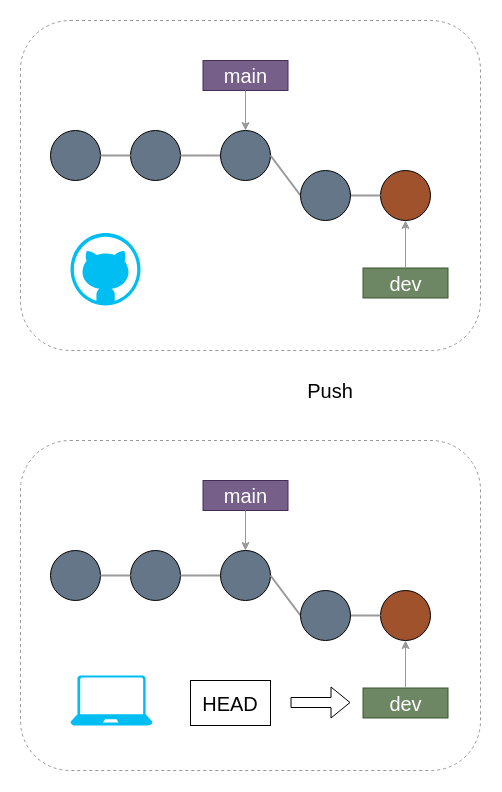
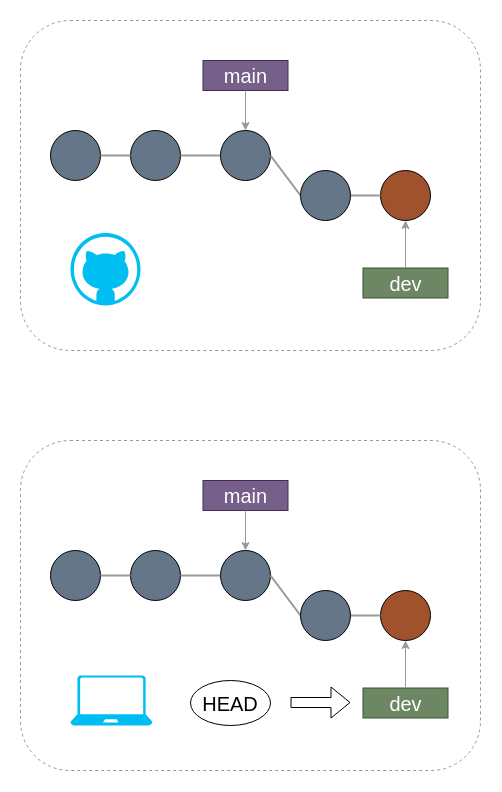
node "Push": removed
node "HEAD": shape rectangle -> ellipse
